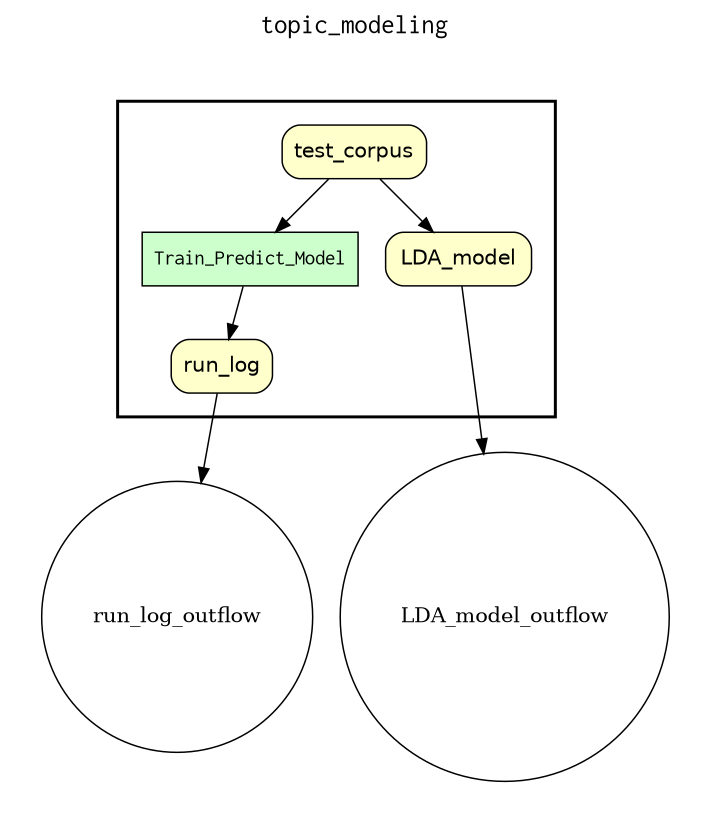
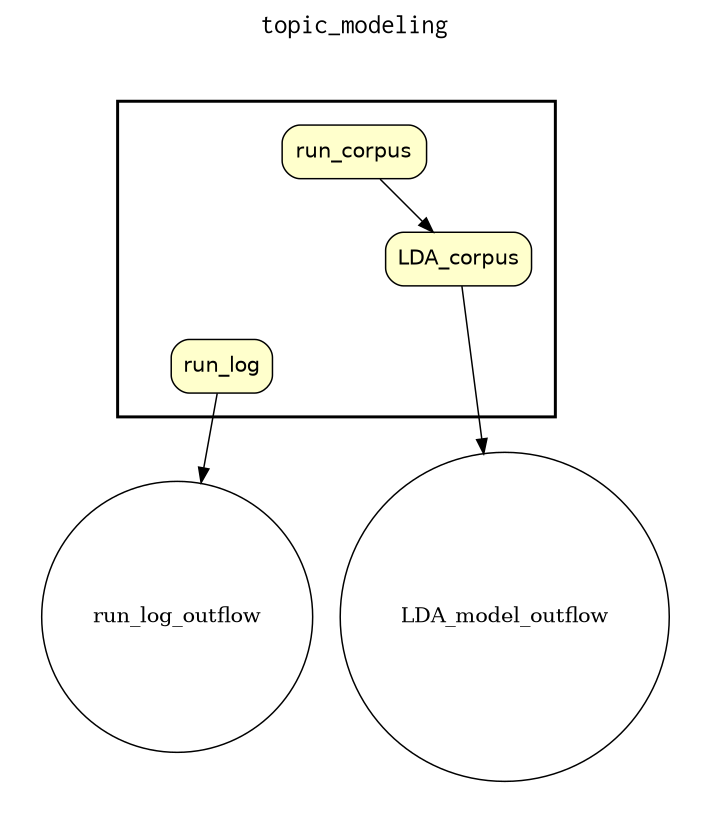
node "test_corpus": label "test_corpus" -> "run_corpus"
node "Train_Predict_Model": removed
node "LDA_model": label "LDA_model" -> "LDA_corpus"
